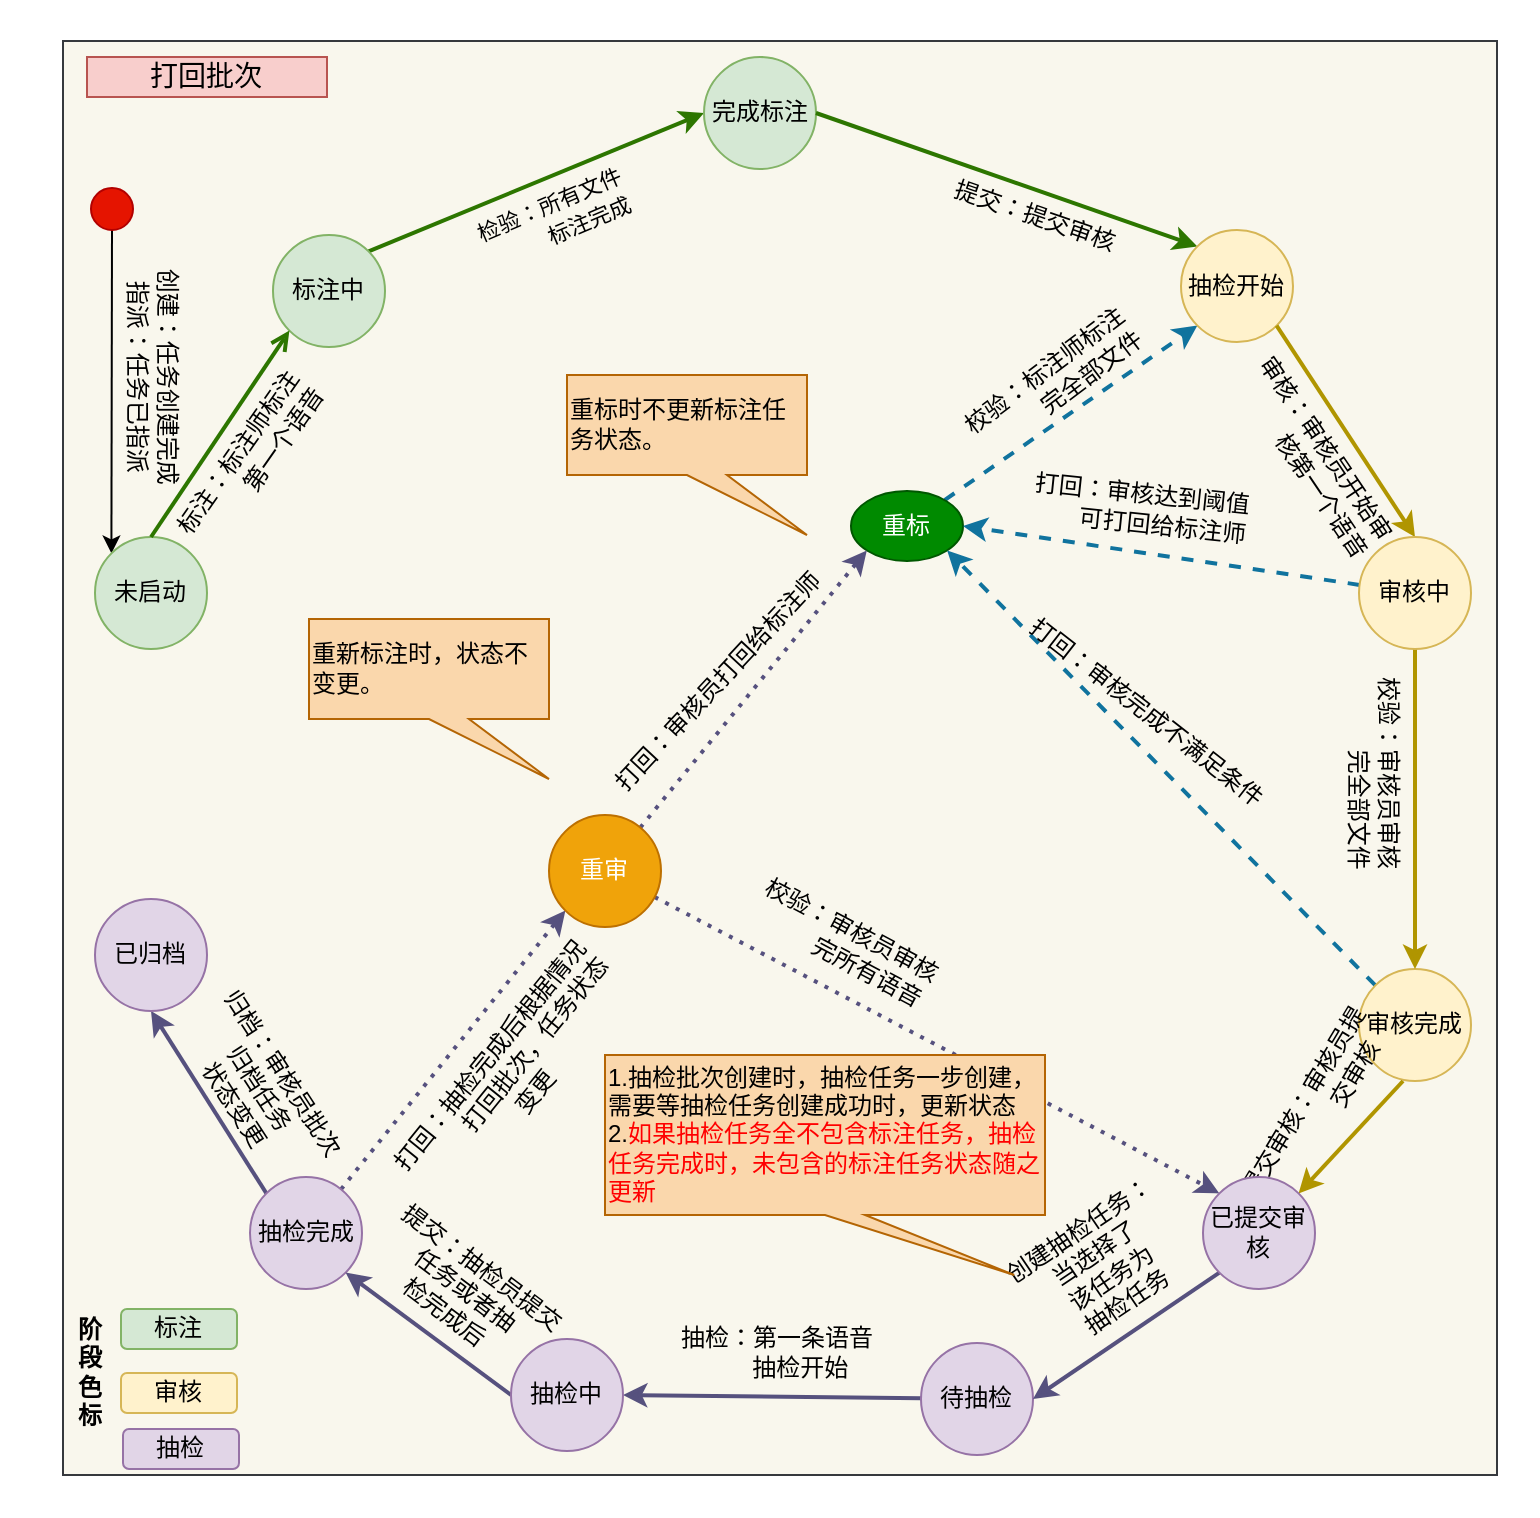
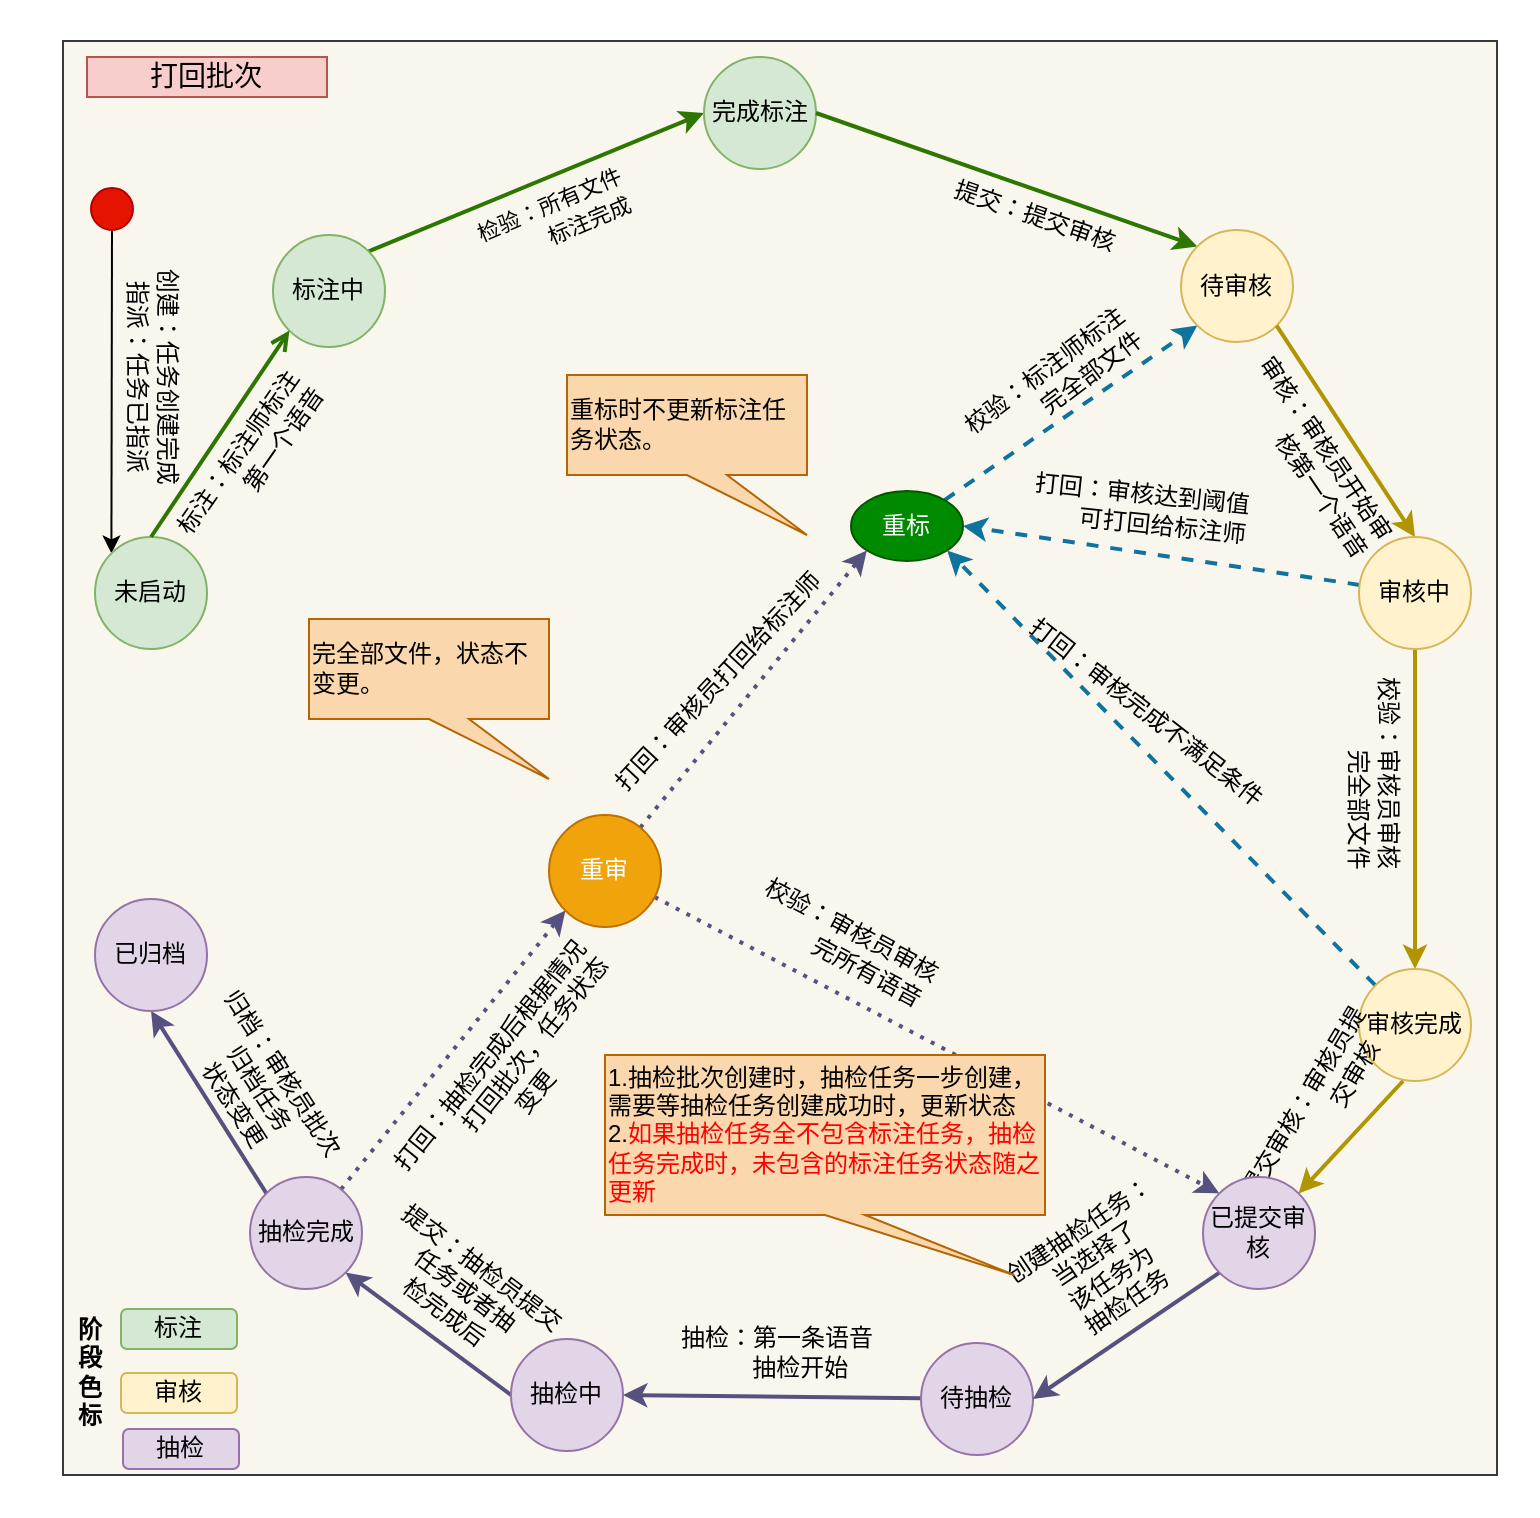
node "抽检开始": label "抽检开始" -> "待审核"
node "重新标注时，状态不变更。": label "重新标注时，状态不变更。" -> "完全部文件，状态不变更。"
